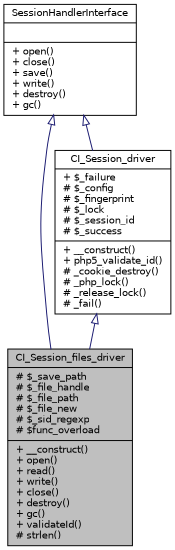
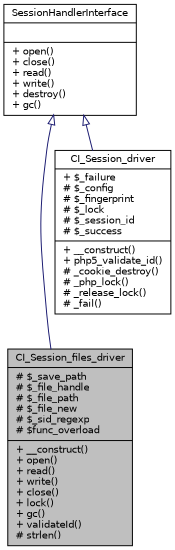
node "SessionHandlerInterface": text "+ save()" -> "+ read()"
edge "CI_Session_files_driver" -> "CI_Session_driver": removed
node "CI_Session_files_driver": text "+ destroy()" -> "+ lock()"
